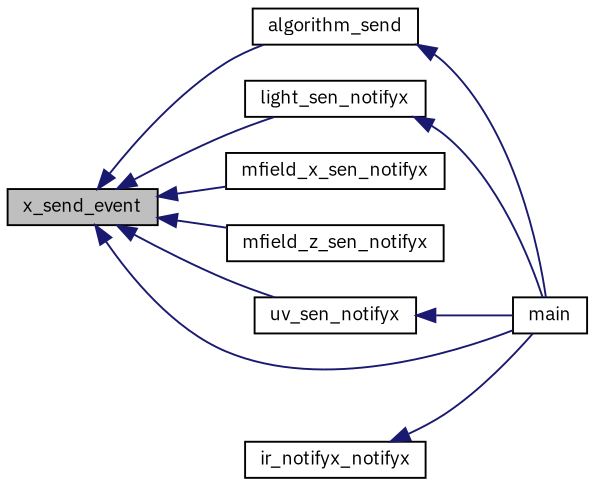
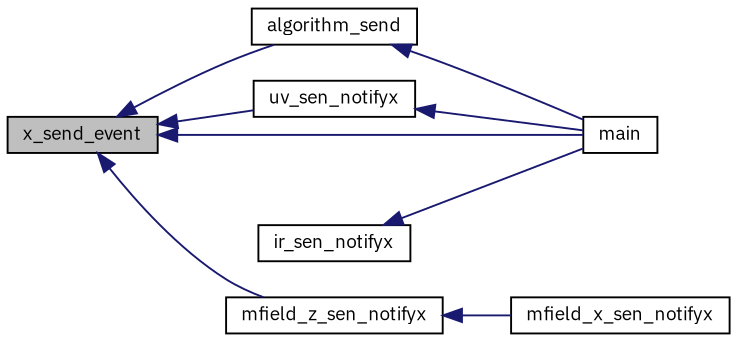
node "light_sen_notifyx": removed
edge "mfield_x_sen_notifyx" -> "x_send_event": now "mfield_x_sen_notifyx" -> "mfield_z_sen_notifyx"
node "ir_notifyx_notifyx": label "ir_notifyx_notifyx" -> "ir_sen_notifyx"
